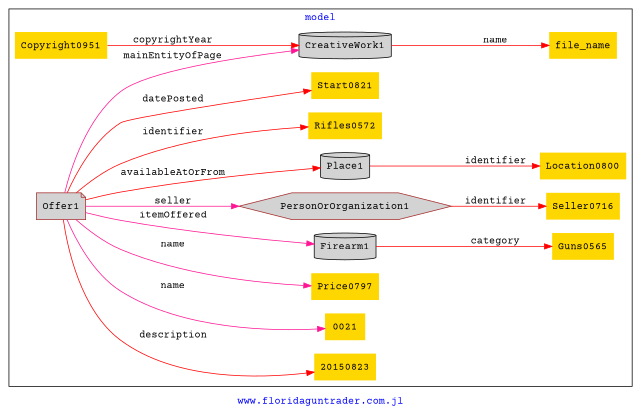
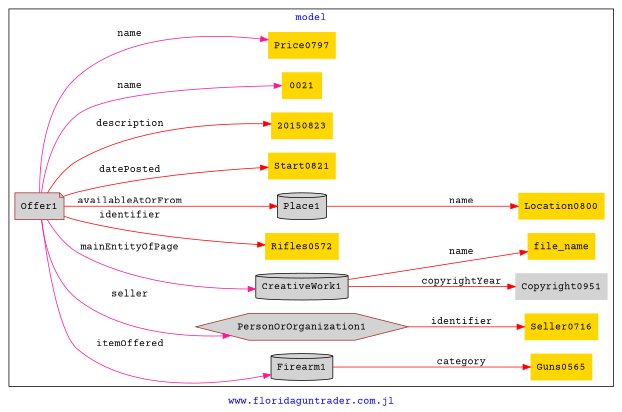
node "Copyright0951": fillcolor gold -> lightgray
edge "Copyright0951" -> "CreativeWork1": reversed
edge "Place1" -> "Location0800": label "identifier" -> "name"
